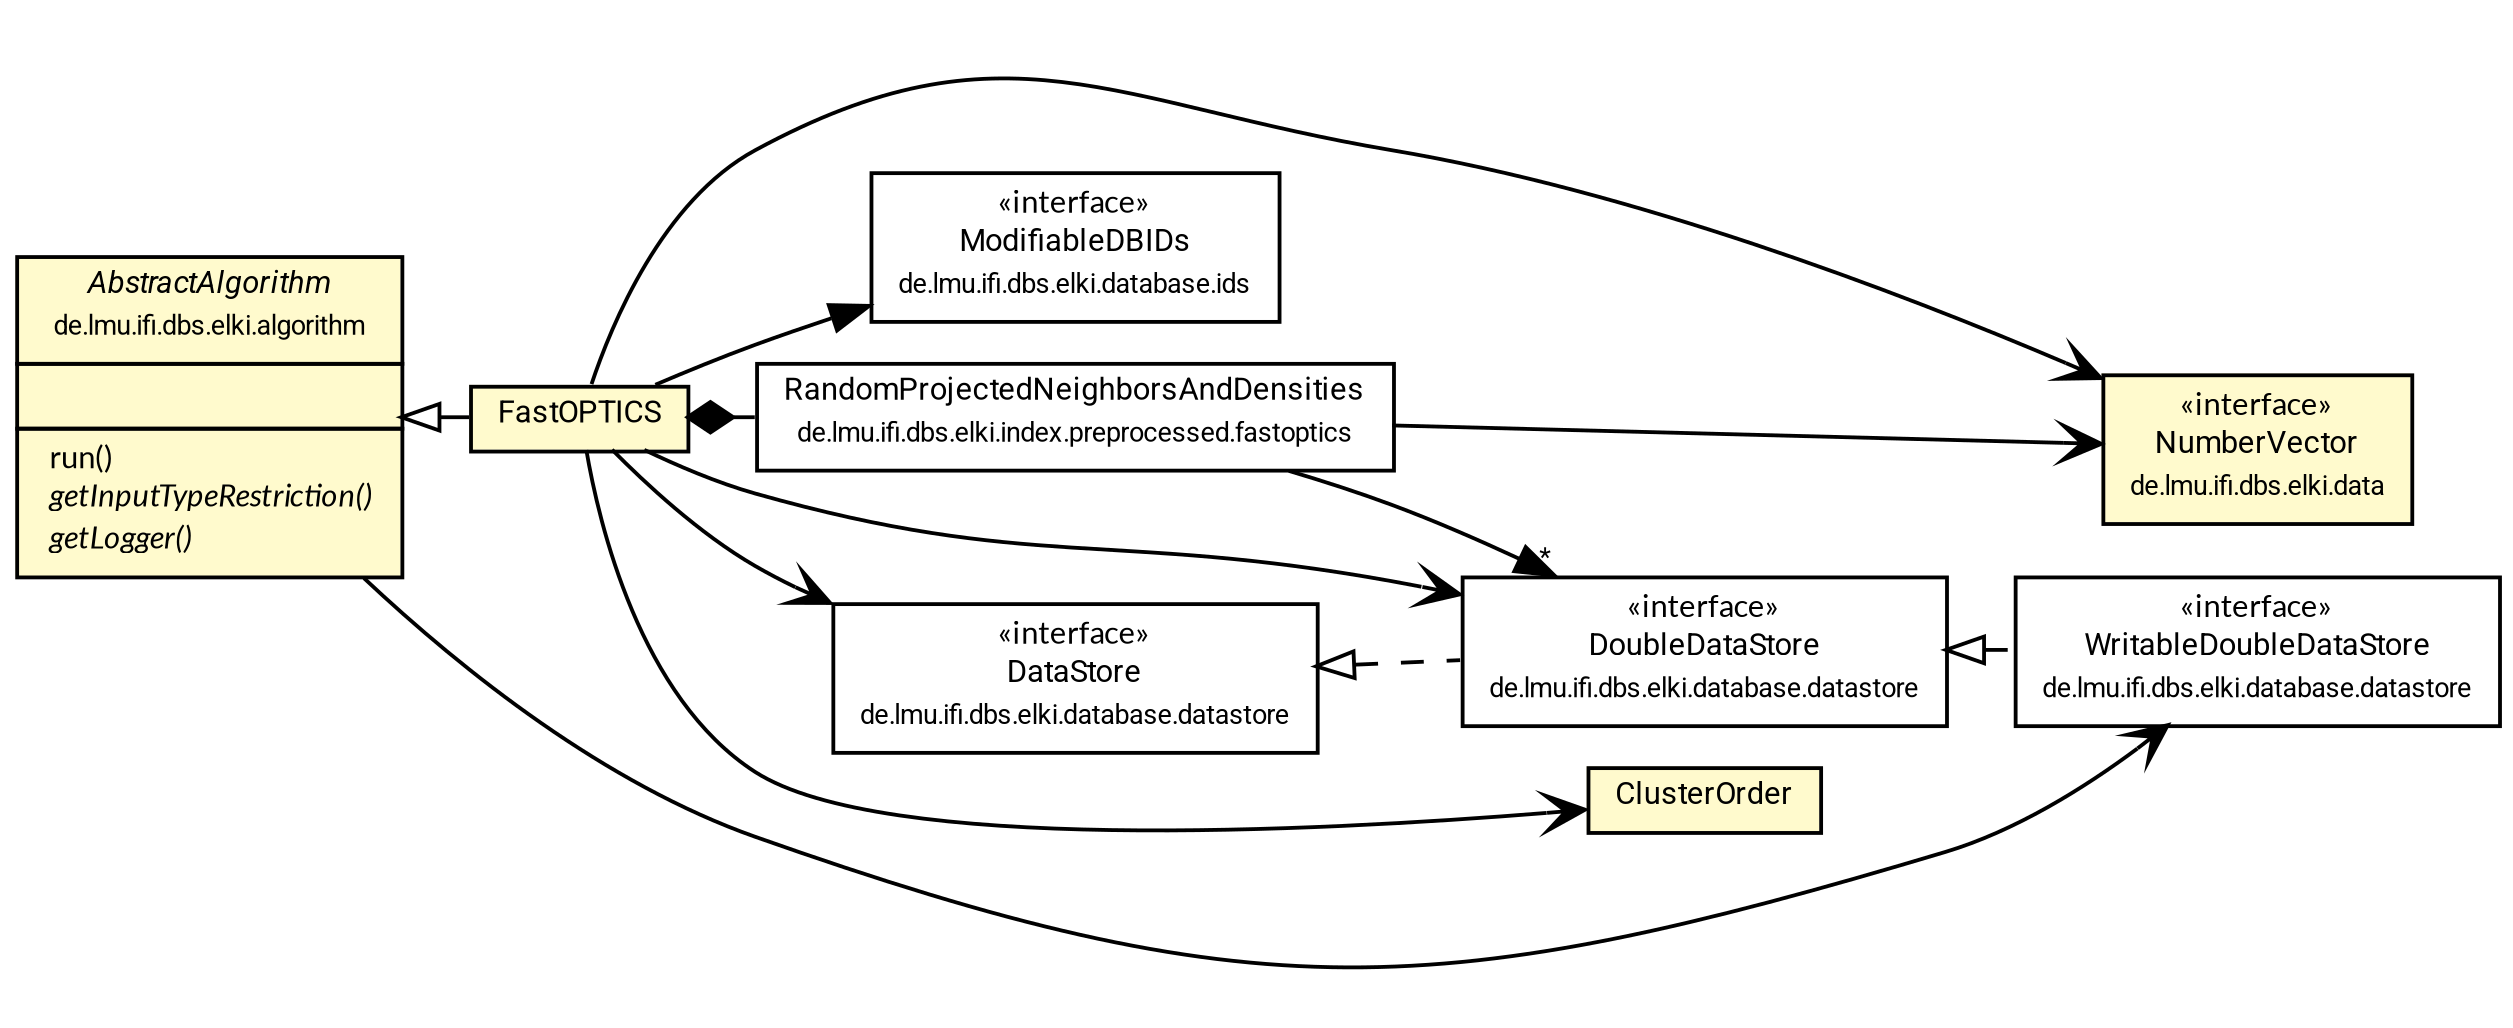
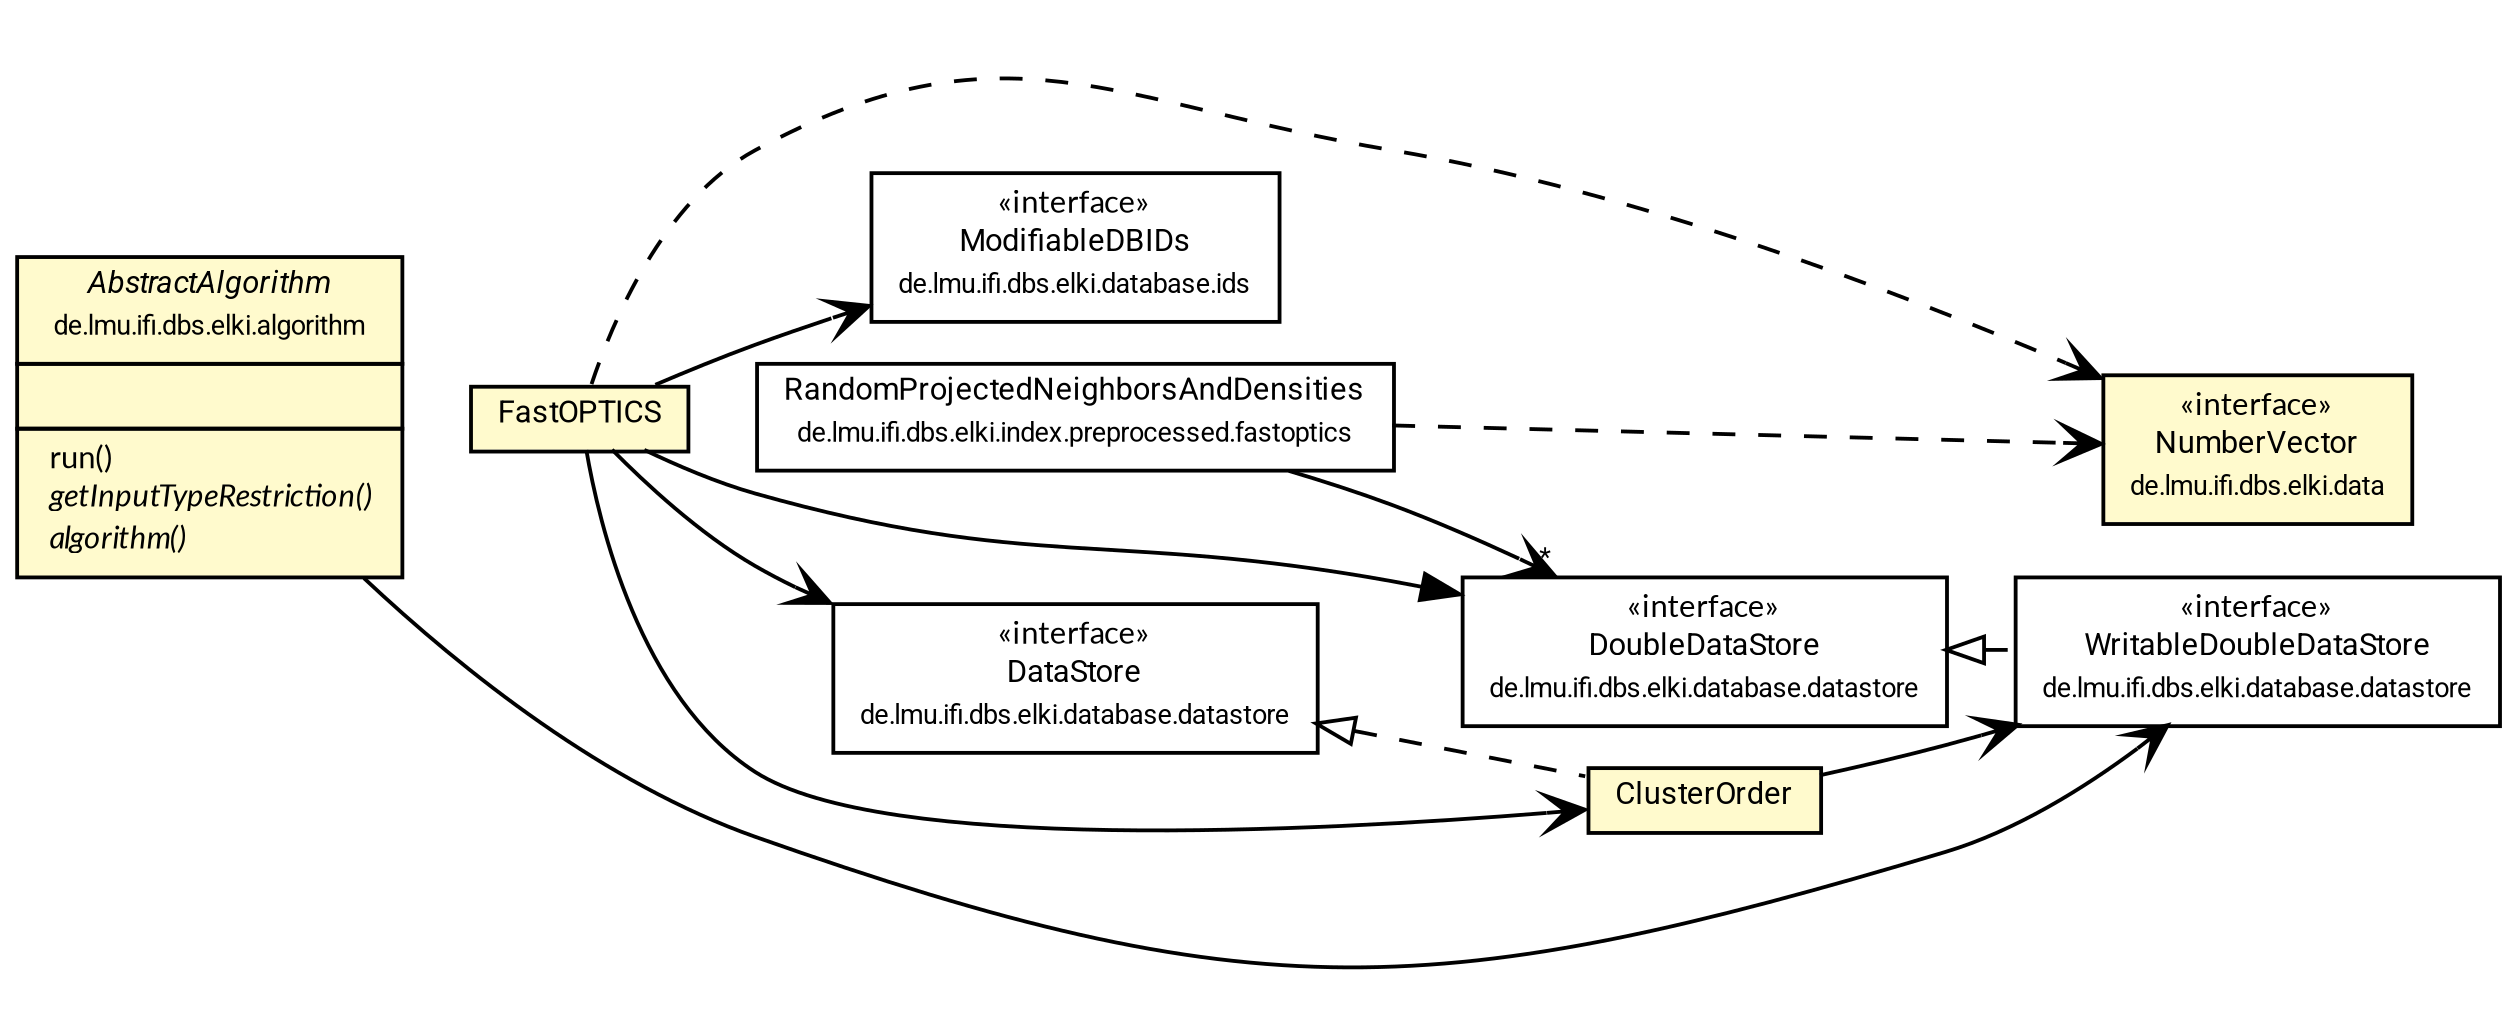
edge "FastOPTICS" -> "NumberVector": style solid -> dashed
edge "FastOPTICS" -> "ModifiableDBIDs": arrowhead normal -> open
edge "FastOPTICS" -> "AbstractAlgorithm": removed
edge "RandomProjectedNeighborsAndDensities" -> "FastOPTICS": removed
edge "RandomProjectedNeighborsAndDensities" -> "NumberVector": style solid -> dashed
edge "RandomProjectedNeighborsAndDensities" -> "DoubleDataStore": arrowhead normal -> open
node "AbstractAlgorithm": text "getLogger()" -> "algorithm()"
edge "FastOPTICS" -> "DoubleDataStore": arrowhead open -> normal
edge "DoubleDataStore" -> "DataStore": now "ClusterOrder" -> "DataStore"
edge "ClusterOrder" -> "WritableDoubleDataStore": added
